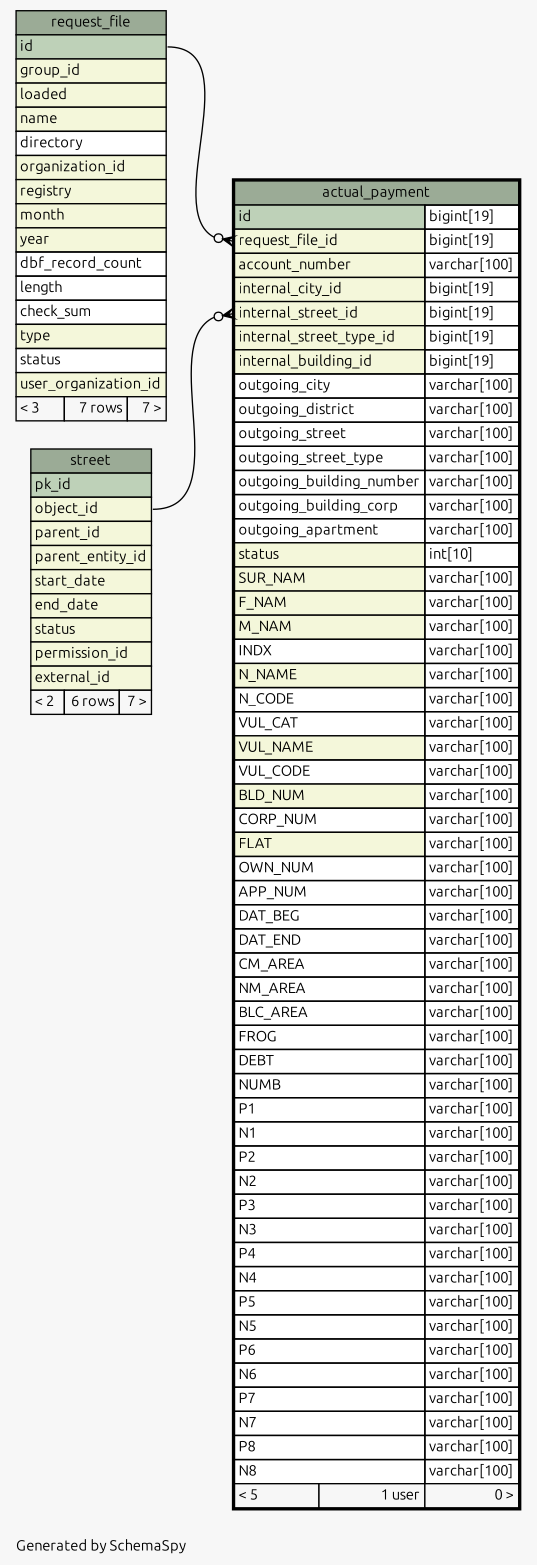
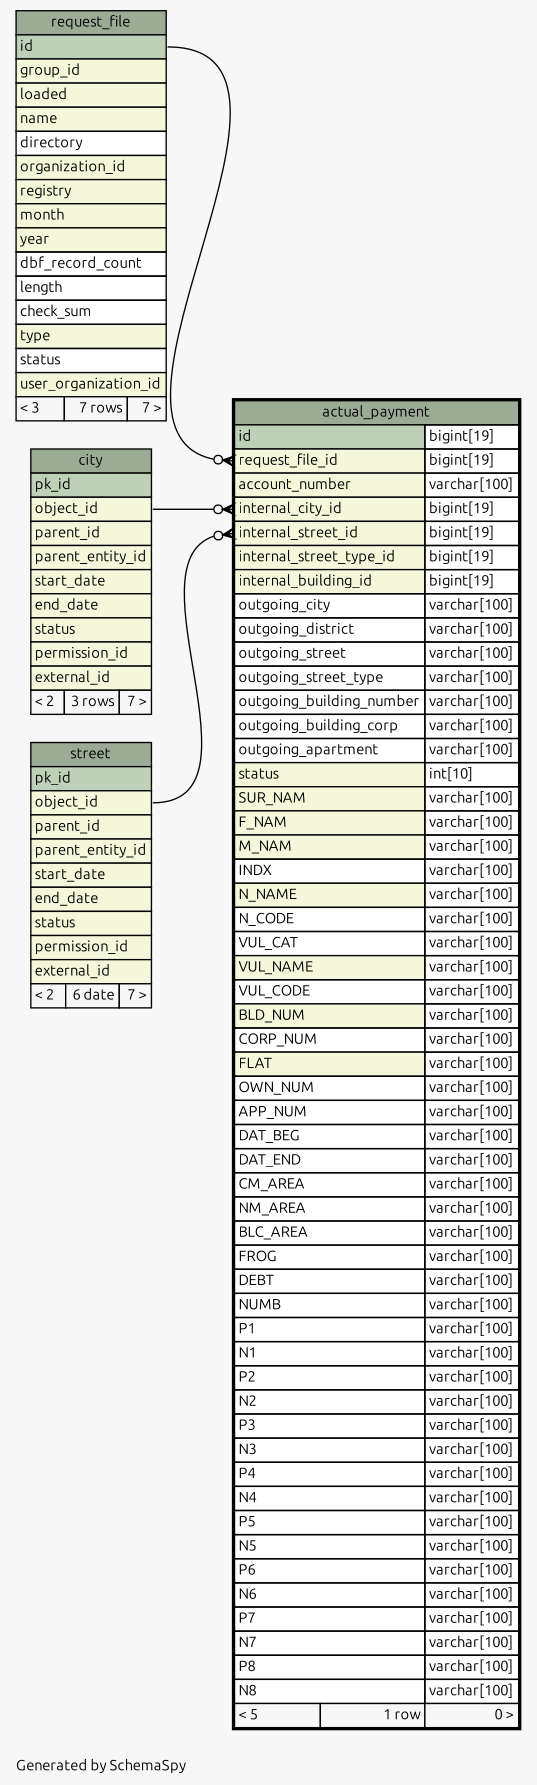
node "city": added
node "street": text "6 rows" -> "6 date"
node "actual_payment": text "1 user" -> "1 row"
